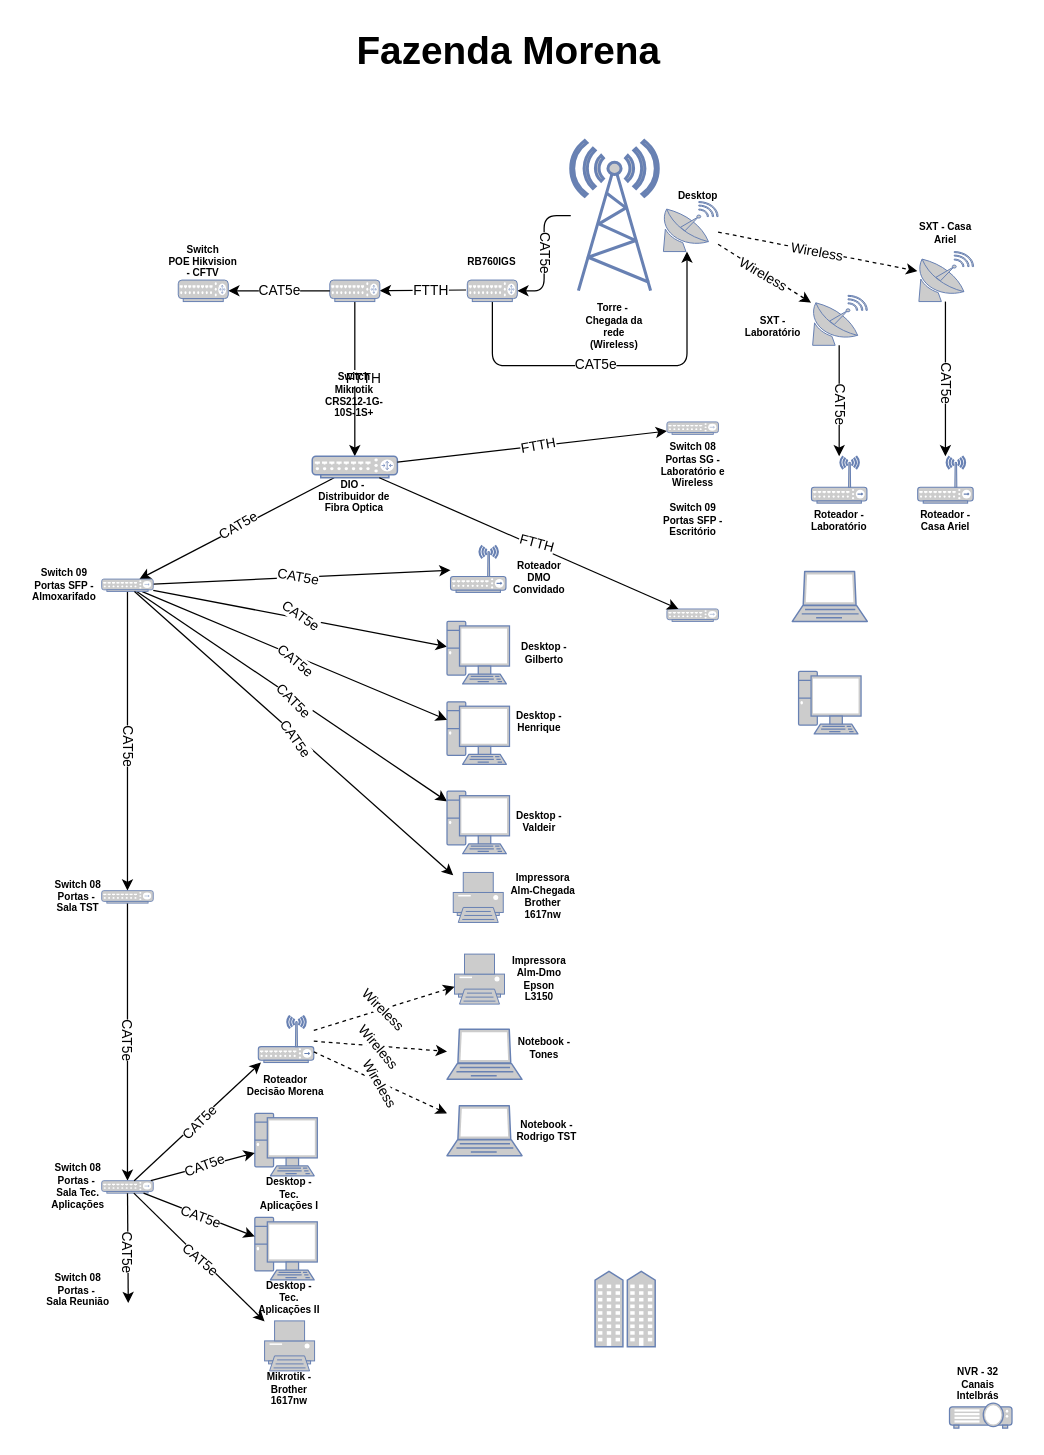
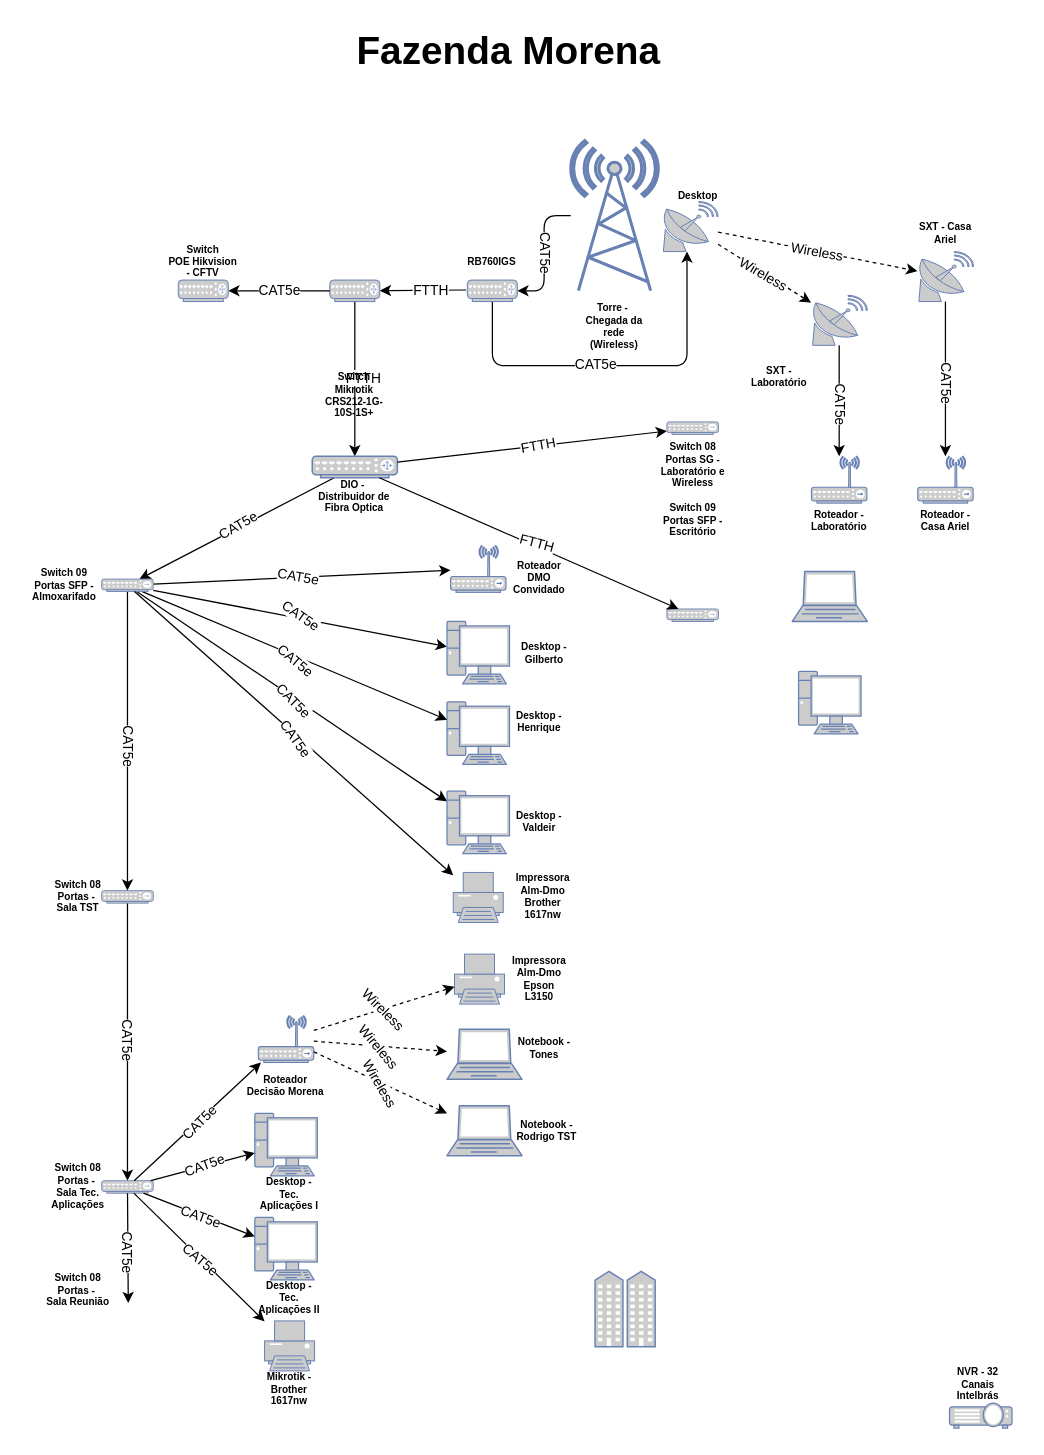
node "SXT - Laboratório": moved (773, 327) -> (780, 377)
node "Impressora Alm-Chegada Brother 1617nw": label "Impressora Alm-Chegada Brother 1617nw" -> "Impressora Alm-Dmo Brother 1617nw"
